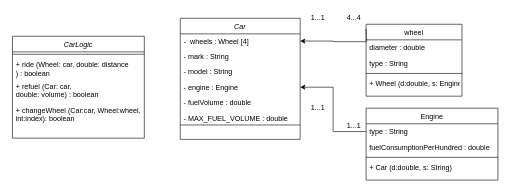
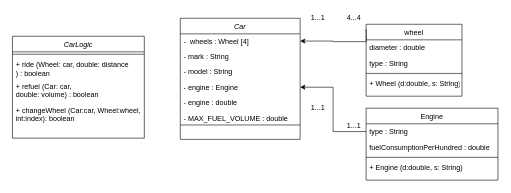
node "+ Wheel (d:double, s: Engine)": label "+ Wheel (d:double, s: Engine)" -> "+ Wheel (d:double, s: String)"
node "- fuelVolume : double": label "- fuelVolume : double" -> "- engine : double"
node "+ Car (d:double, s: String)": label "+ Car (d:double, s: String)" -> "+ Engine (d:double, s: String)"
